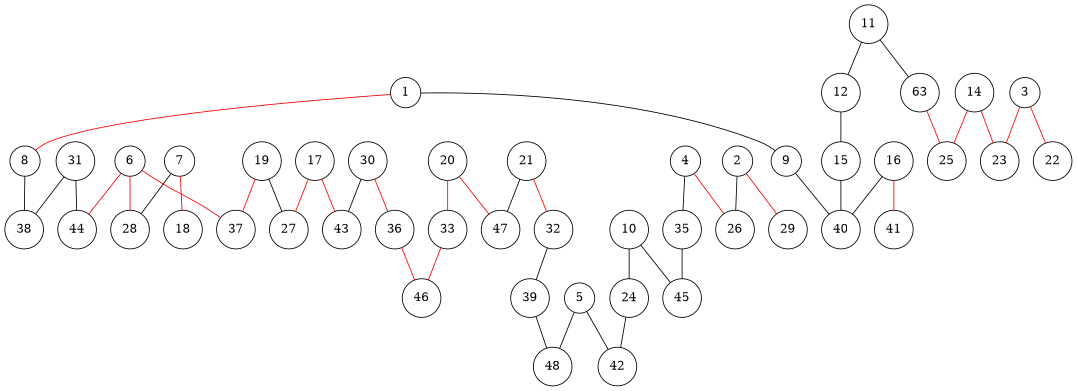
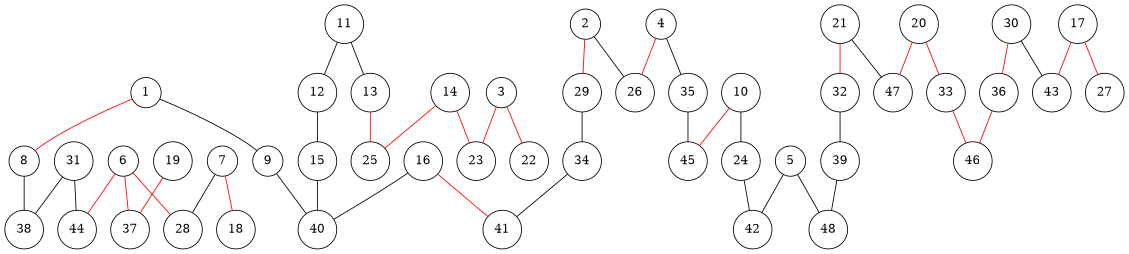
node "63": label "63" -> "13"
node "34": added
edge "19" -- "27": removed
edge "10" -- "45": color black -> red
